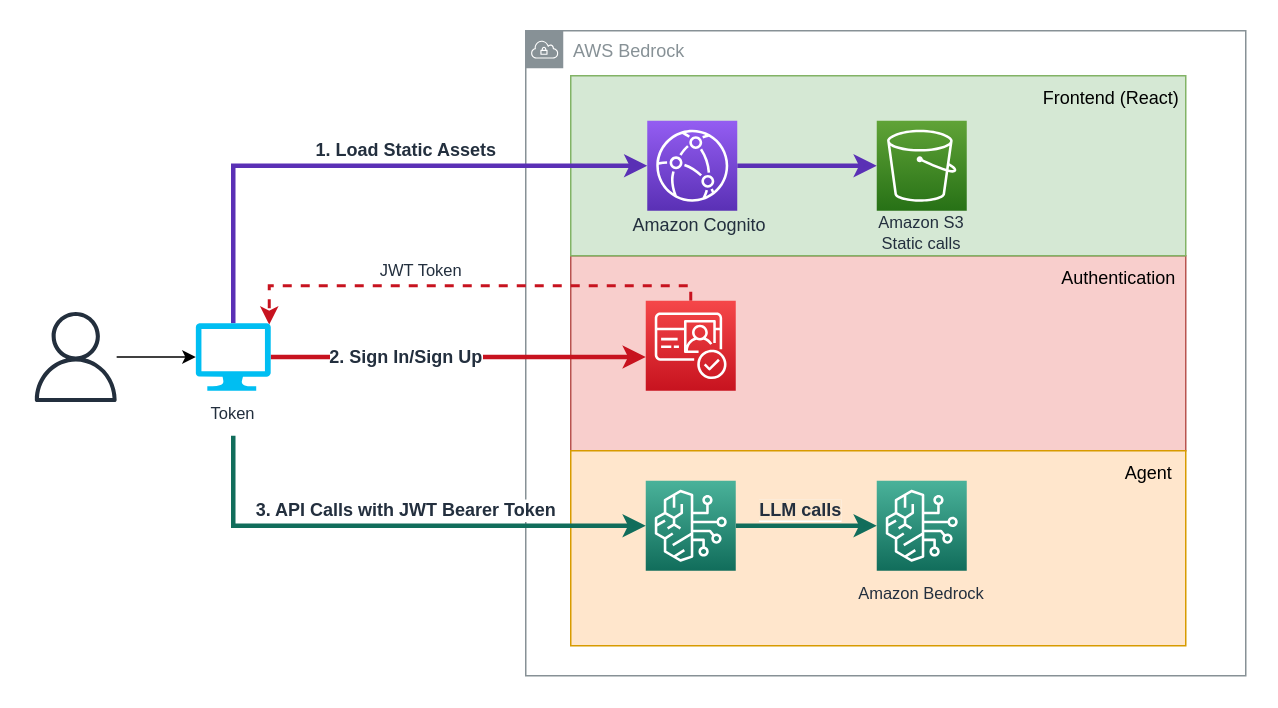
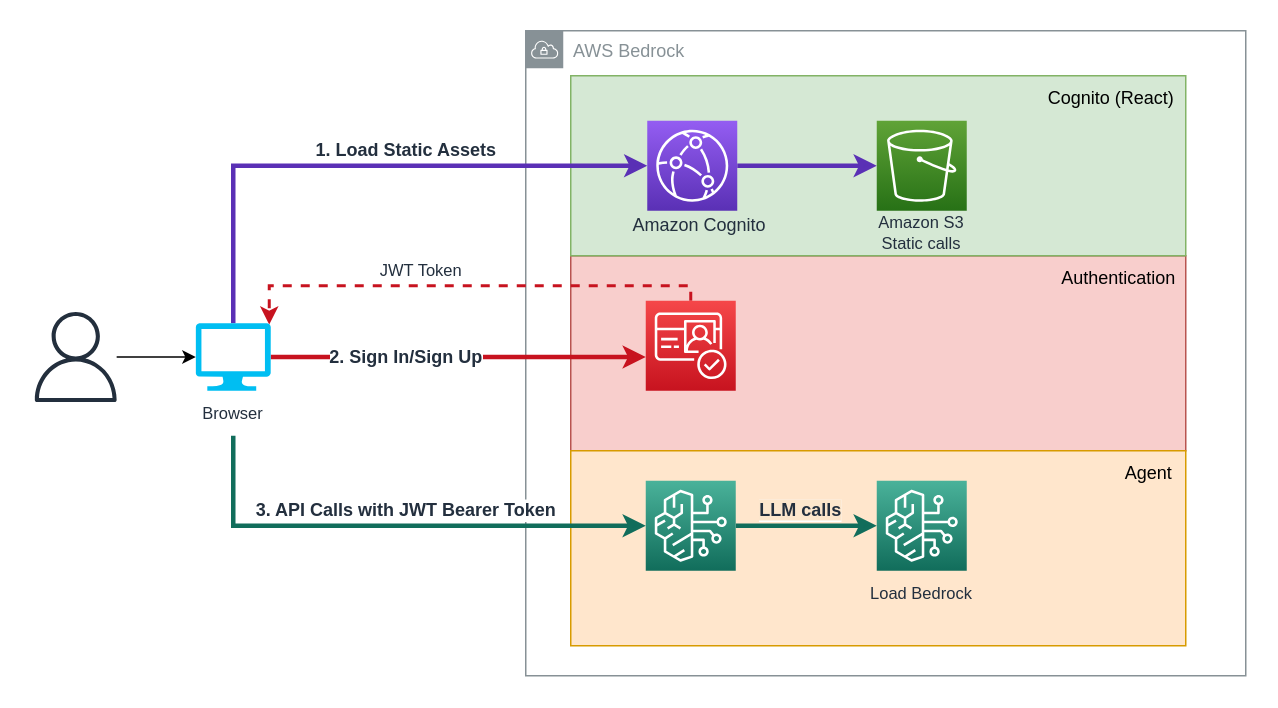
node "Frontend (React)": label "Frontend (React)" -> "Cognito (React)"
node "Token": label "Token" -> "Browser"
node "Amazon Bedrock": label "Amazon Bedrock" -> "Load Bedrock"
